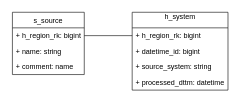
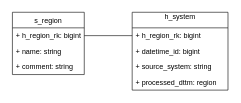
node "s_source": label "s_source" -> "s_region"
node "+ comment: name": label "+ comment: name" -> "+ comment: string"
node "+ processed_dttm: datetime": label "+ processed_dttm: datetime" -> "+ processed_dttm: region"
